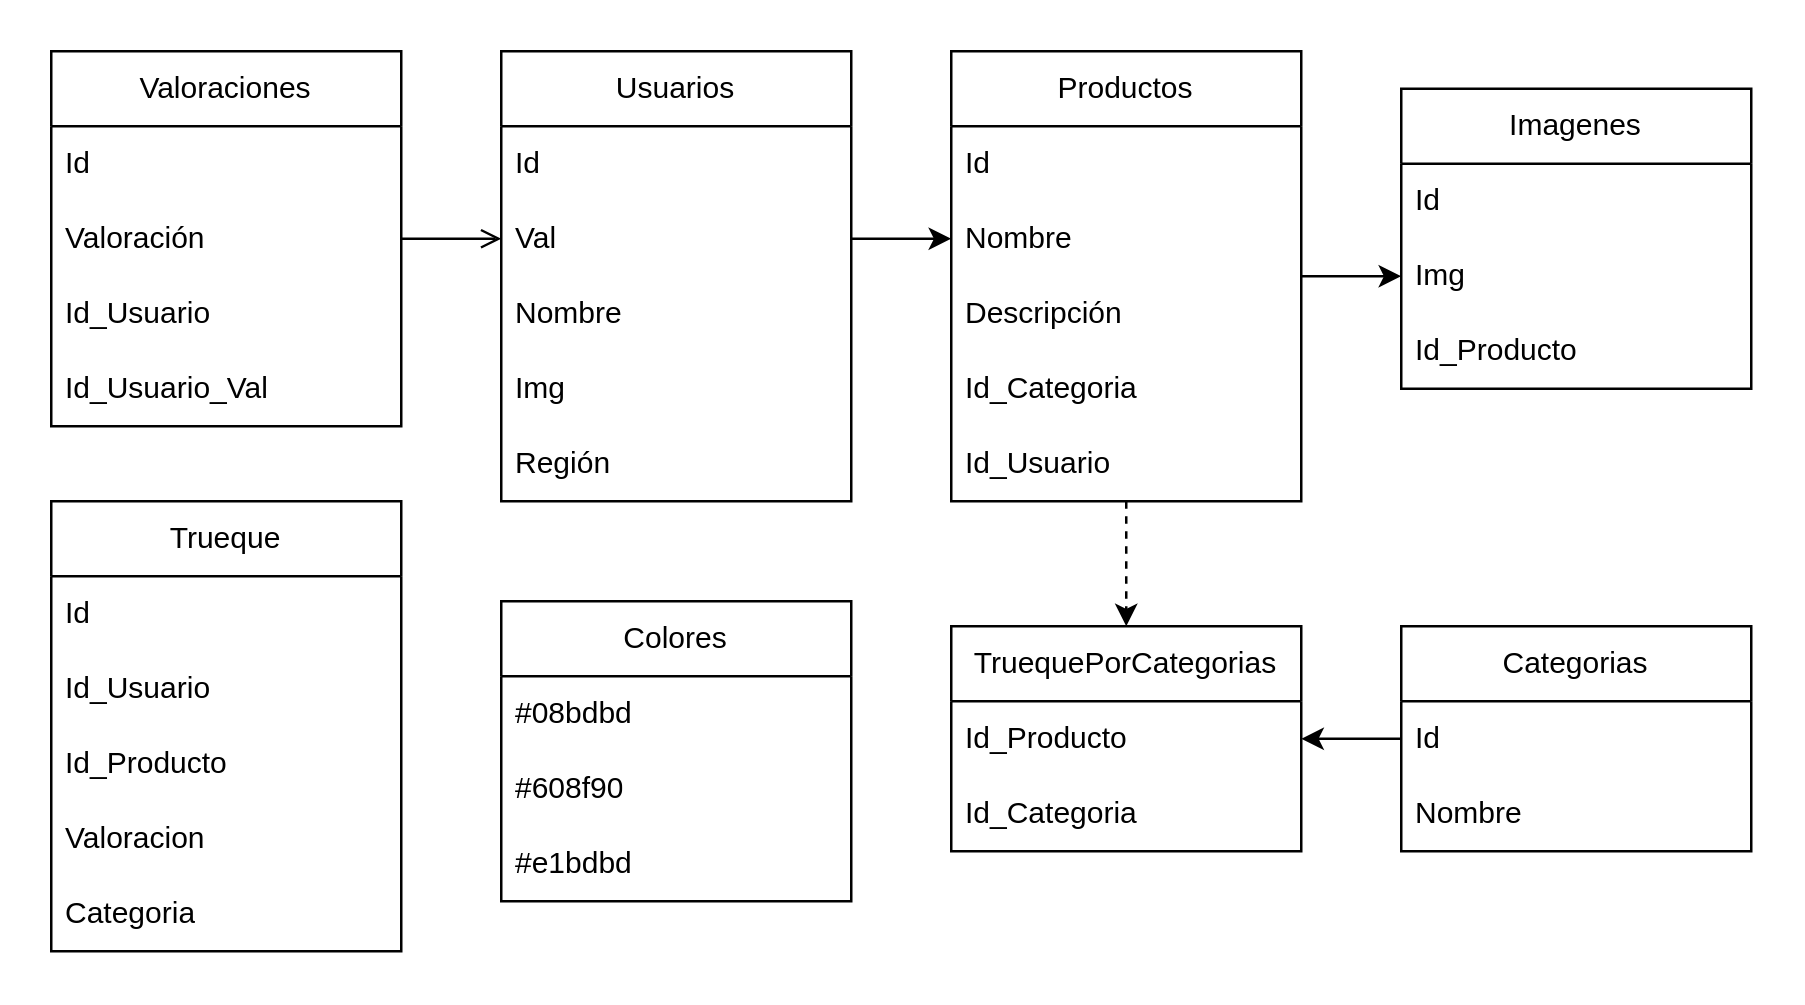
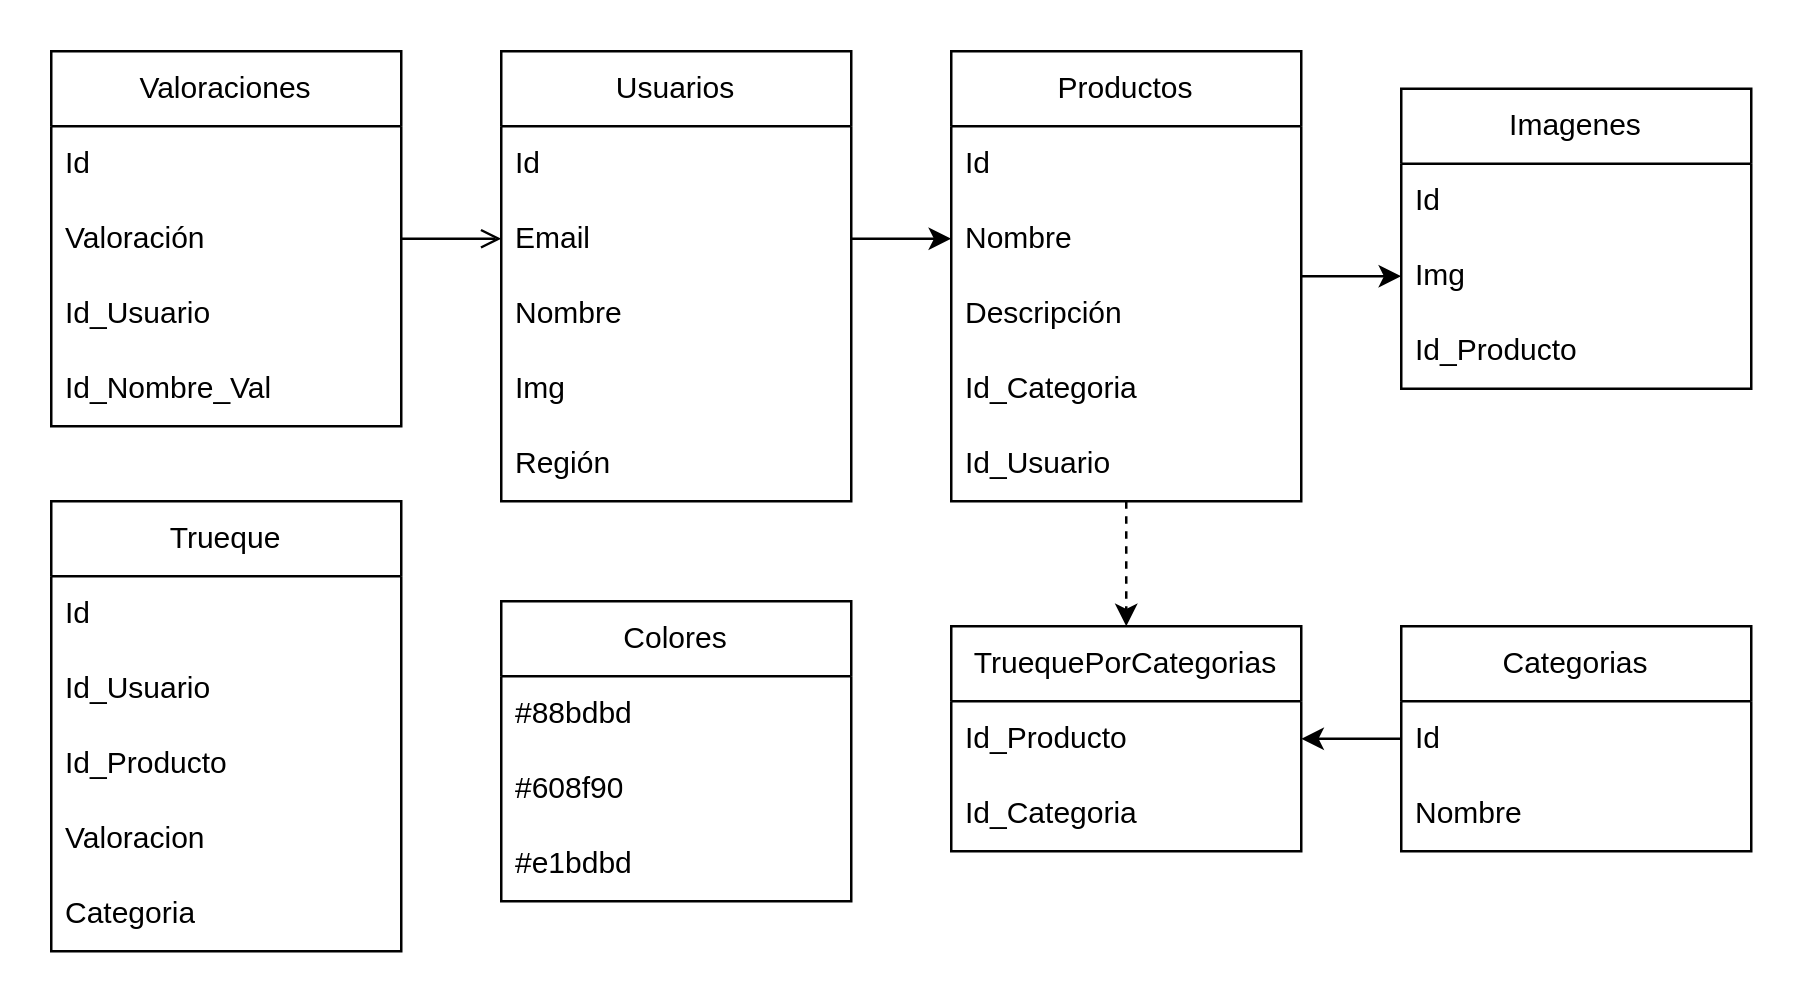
node "Val": label "Val" -> "Email"
node "Id_Usuario_Val": label "Id_Usuario_Val" -> "Id_Nombre_Val"
node "#08bdbd": label "#08bdbd" -> "#88bdbd"
